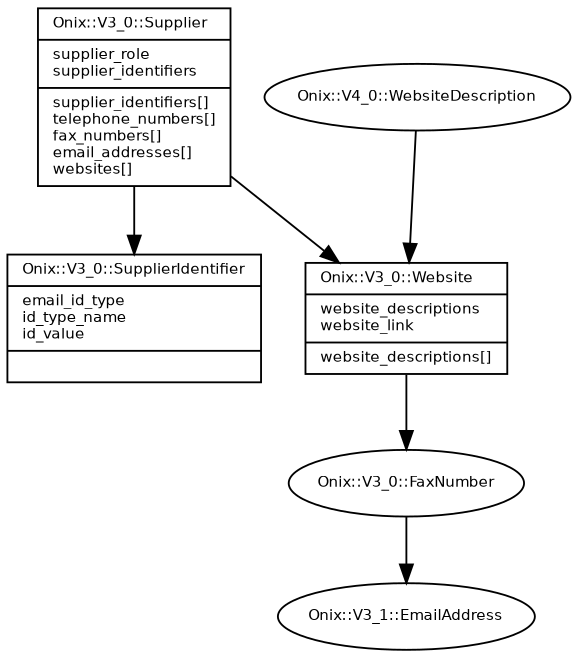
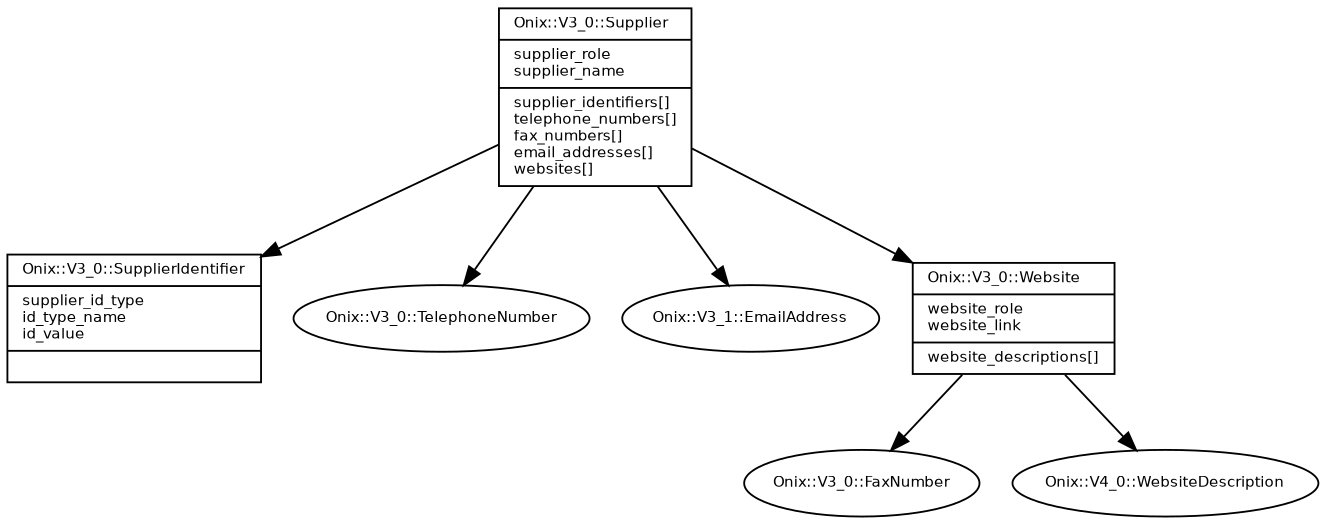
node "Onix::V3_0::Supplier": text "supplier_identifiers" -> "supplier_name"
edge "Onix::V4_0::WebsiteDescription" -> "Onix::V3_0::Website": reversed
node "Onix::V3_0::SupplierIdentifier": text "email_id_type" -> "supplier_id_type"
node "Onix::V3_0::Website": text "website_descriptions" -> "website_role"
node "Onix::V3_0::TelephoneNumber": added
edge "Onix::V3_0::FaxNumber" -> "Onix::V3_1::EmailAddress": now "Onix::V3_0::Supplier" -> "Onix::V3_1::EmailAddress"
